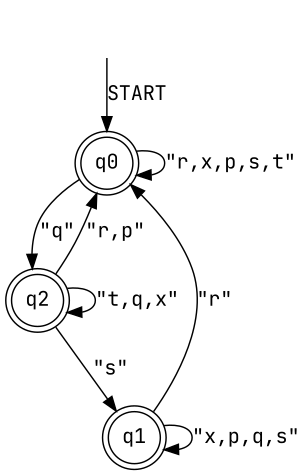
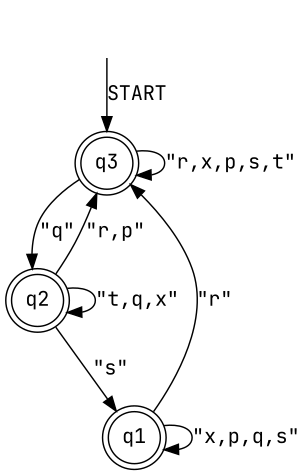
node "q0": label "q0" -> "q3"
